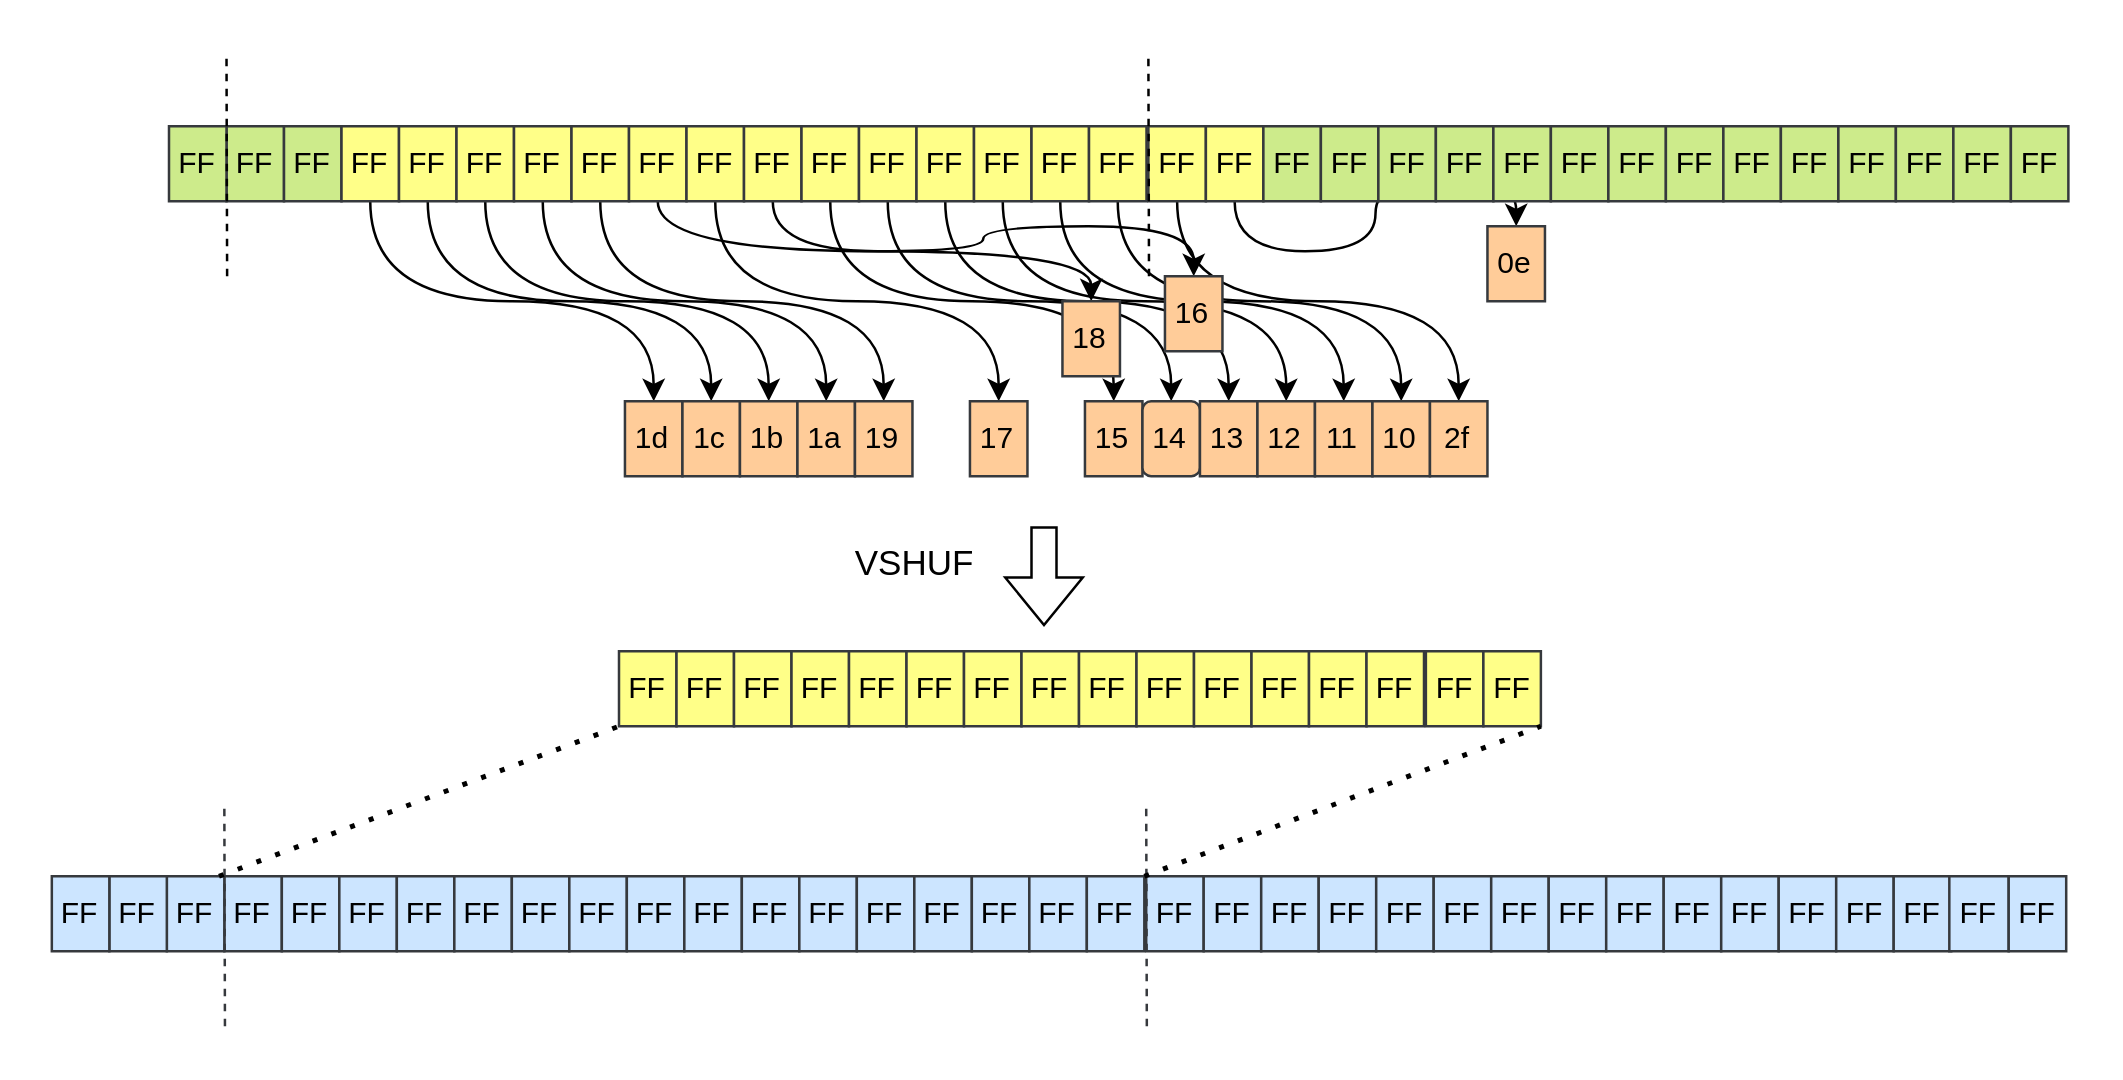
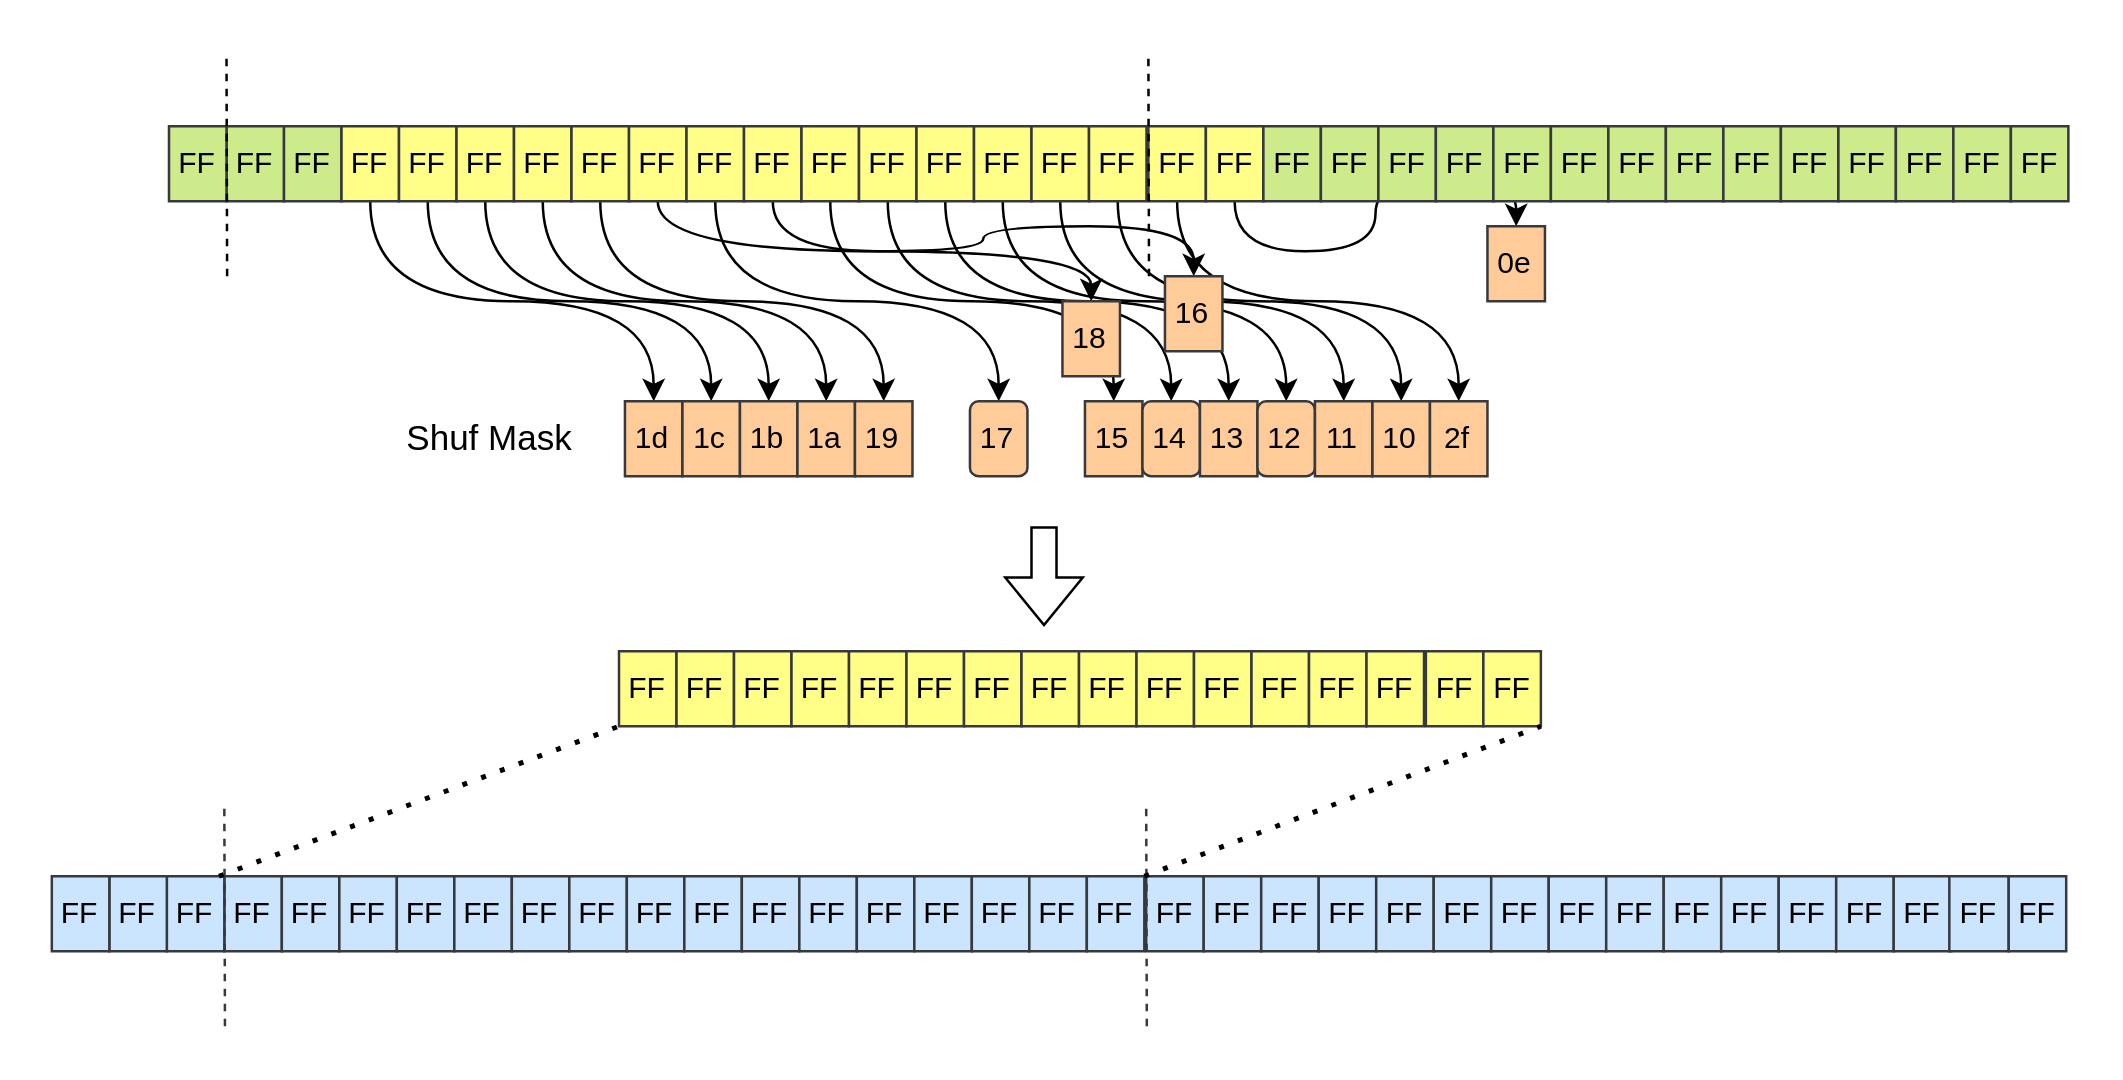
node "Shuf Mask": added
node "17": shape rectangle -> rounded rectangle
node "12": shape rectangle -> rounded rectangle
node "VSHUF": removed
